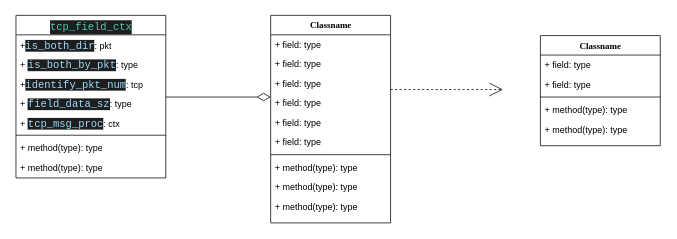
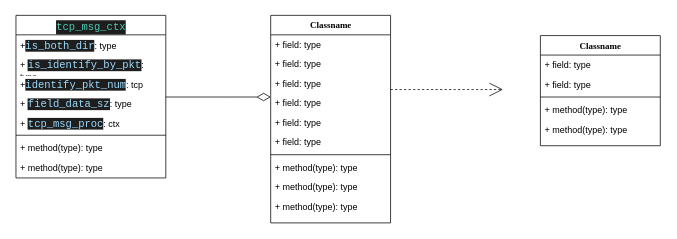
node "tcp_field_ctx": label "tcp_field_ctx" -> "tcp_msg_ctx"
node "+is_both_dir: pkt": label "+is_both_dir: pkt" -> "+is_both_dir: type"
node "+ is_both_by_pkt: type": label "+ is_both_by_pkt: type" -> "+ is_identify_by_pkt: type"
